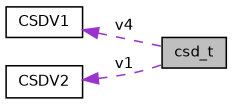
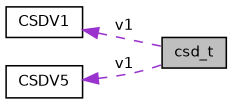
edge "csd_t" -> "CSDV1": label " v4" -> " v1"
node "CSDV2": label "CSDV2" -> "CSDV5"
